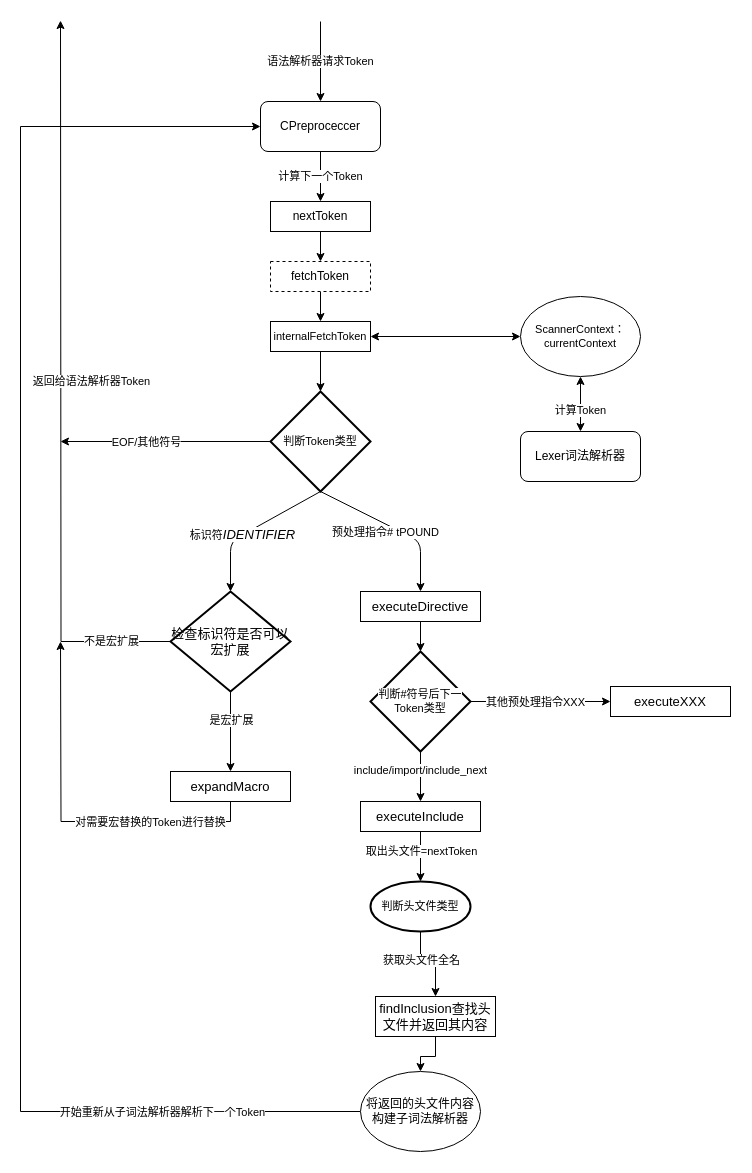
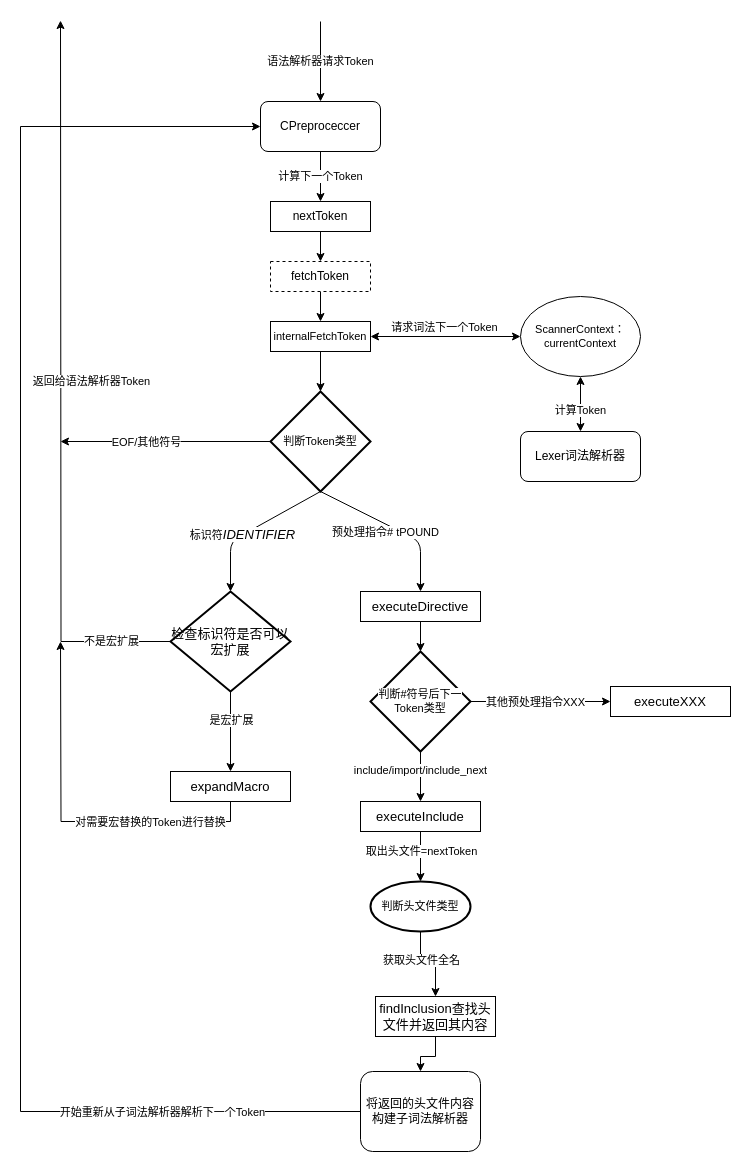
node "请求词法下一个Token": added
node "将返回的头文件内容构建子词法解析器": shape ellipse -> rounded rectangle
